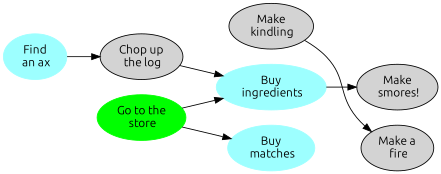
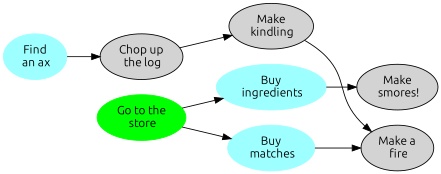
edge "Chop up the log" -> "Buy ingredients": now "Chop up the log" -> "Make kindling"
edge "Buy matches" -> "Make a fire": added
